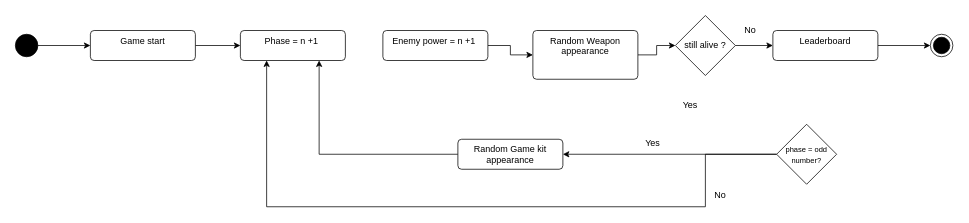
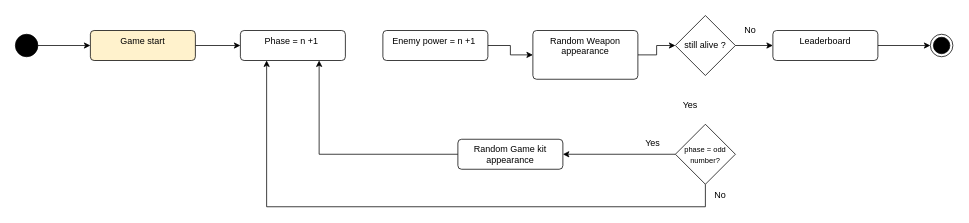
node "Game start": fillcolor #ffffff -> #fff2cc
node "phase = odd number?": moved (807, 154) -> (705, 154)
